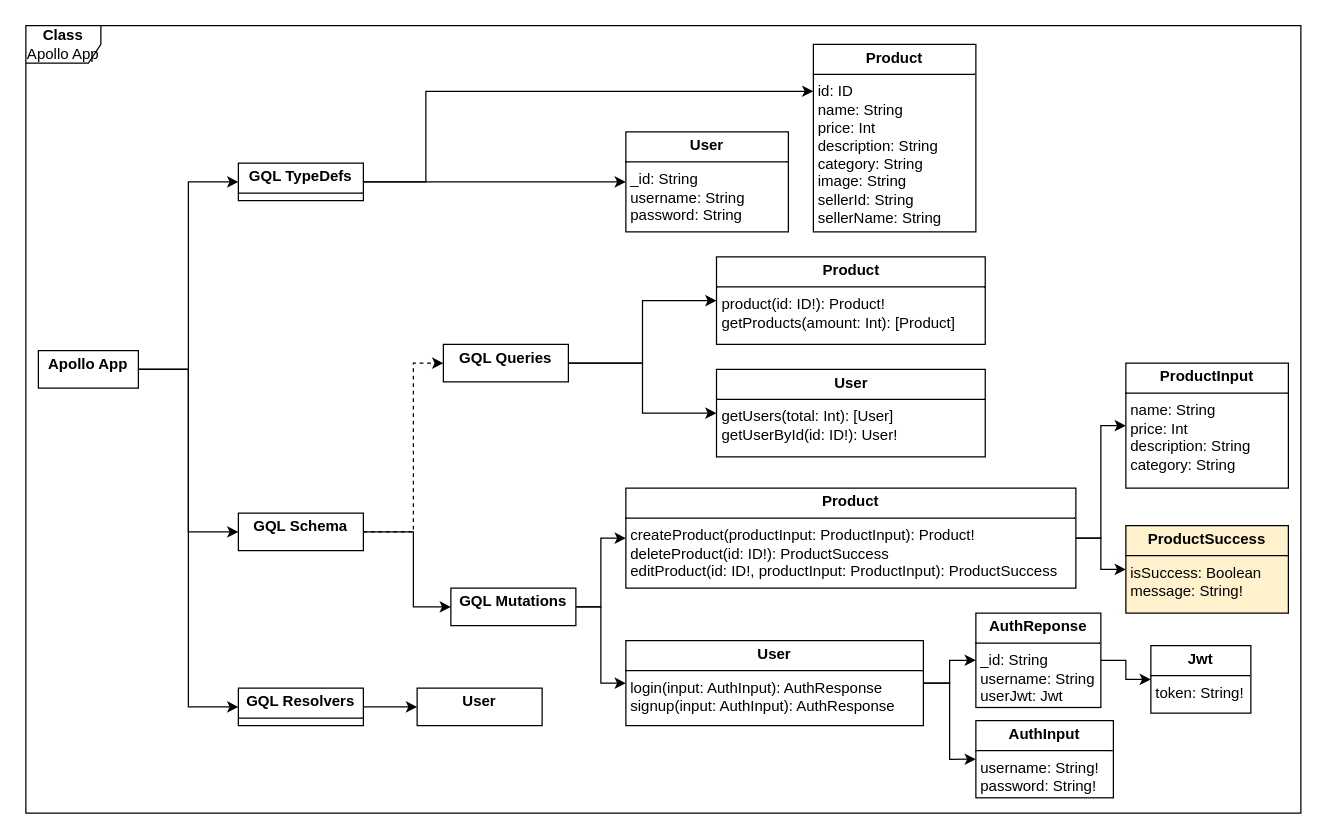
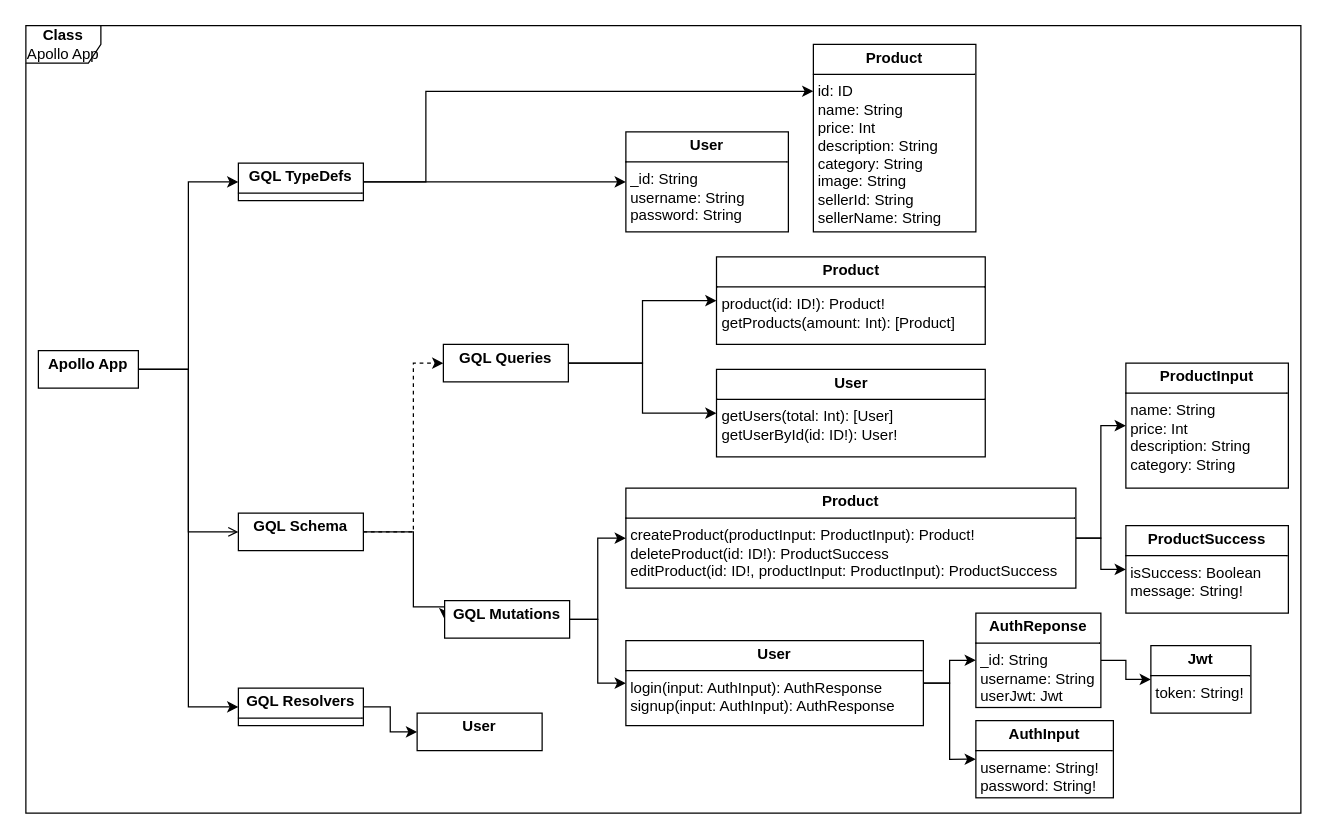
edge "Apollo App" -> "GQL Schema": arrowhead classic -> open
node "ProductSuccess isSuccess: Boolean message: String!": fillcolor #fff2cc -> #ffffff
node "GQL Mutations": moved (513, 607) -> (507, 619)
node "User": moved (479, 707) -> (479, 732)
